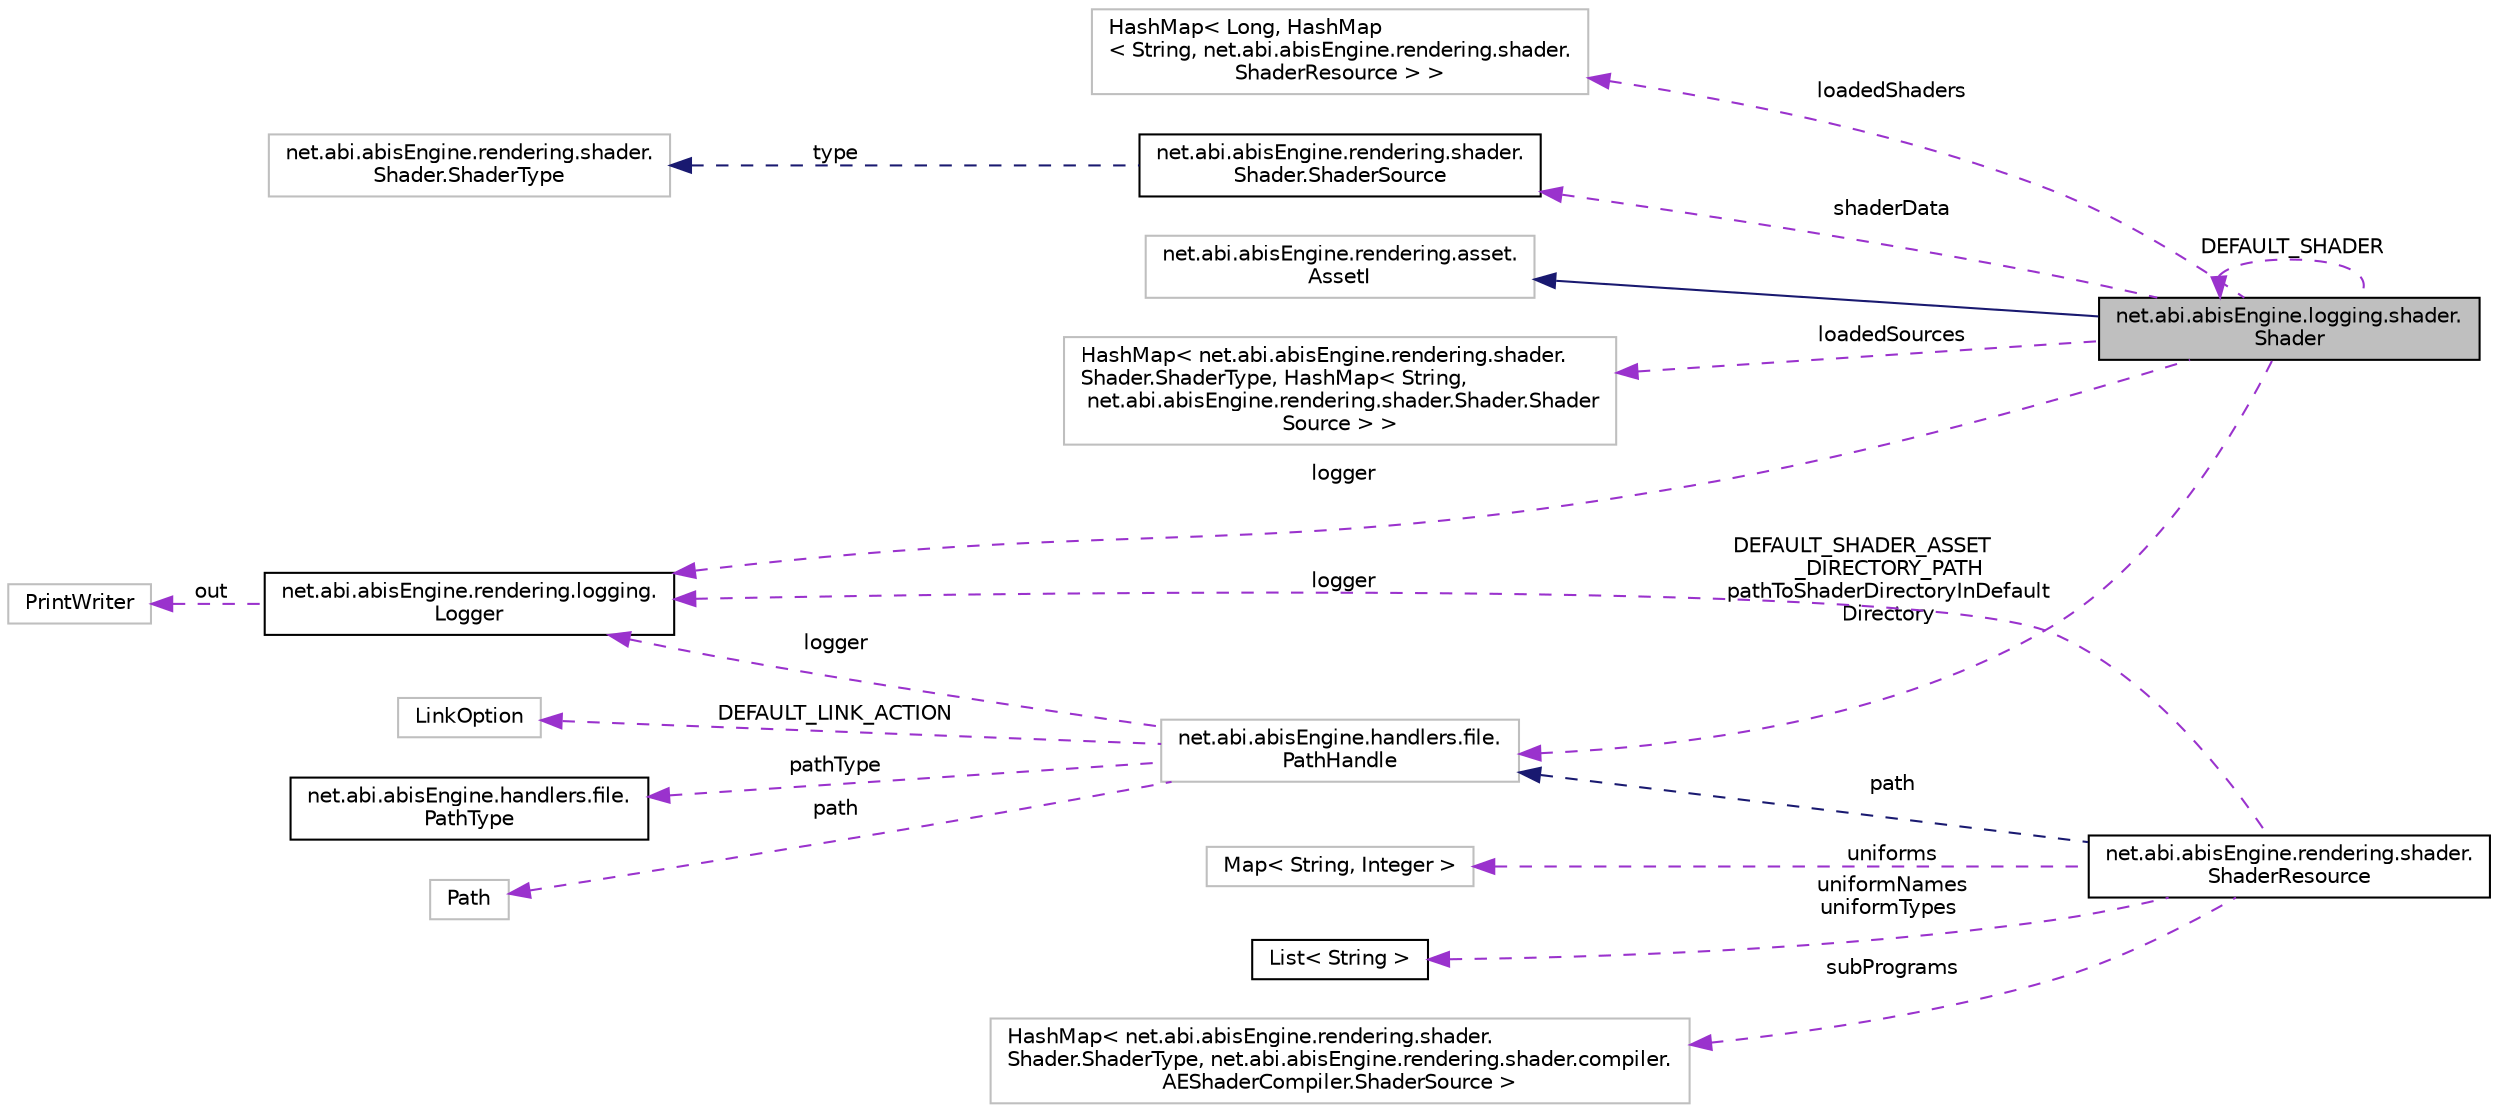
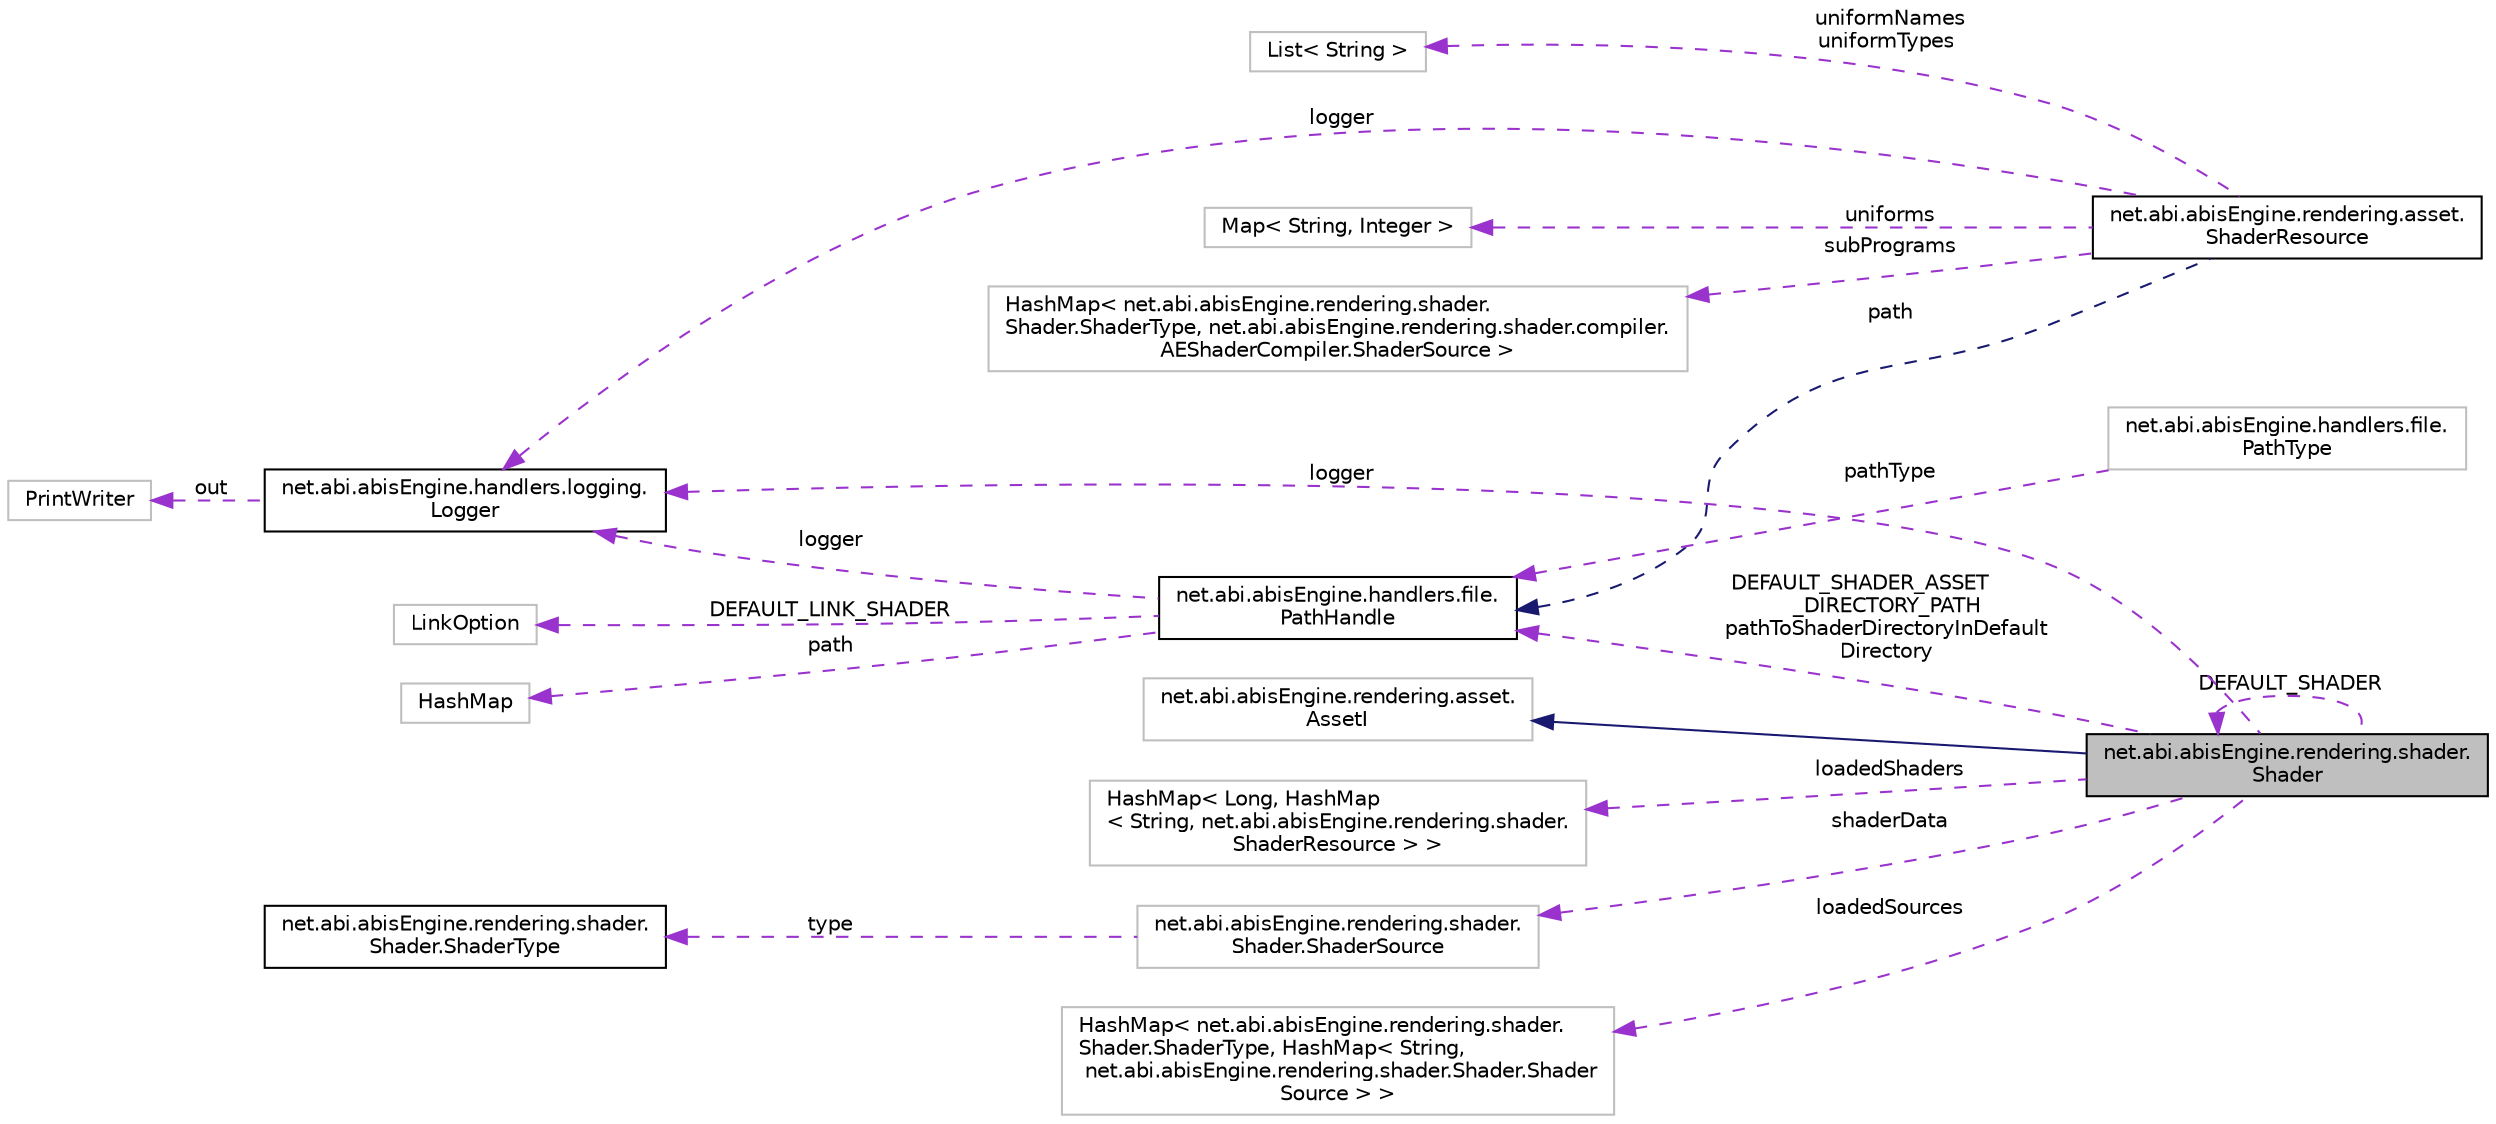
node "net.abi.abisEngine.rendering.shader. Shader.ShaderType": color grey75 -> black
edge "net.abi.abisEngine.rendering.shader. Shader.ShaderSource" -> "net.abi.abisEngine.rendering.shader. Shader.ShaderType": color midnightblue -> darkorchid3
node "net.abi.abisEngine.rendering.shader. Shader.ShaderSource": color black -> grey75
node "net.abi.abisEngine.logging.shader. Shader": label "net.abi.abisEngine.logging.shader. Shader" -> "net.abi.abisEngine.rendering.shader. Shader"
node "net.abi.abisEngine.rendering.logging. Logger": label "net.abi.abisEngine.rendering.logging. Logger" -> "net.abi.abisEngine.handlers.logging. Logger"
edge "net.abi.abisEngine.handlers.file. PathHandle" -> "LinkOption": label " DEFAULT_LINK_ACTION" -> " DEFAULT_LINK_SHADER"
node "net.abi.abisEngine.handlers.file. PathHandle": color grey75 -> black
edge "net.abi.abisEngine.handlers.file. PathHandle" -> "net.abi.abisEngine.handlers.file. PathType": reversed
node "net.abi.abisEngine.handlers.file. PathType": color black -> grey75
node "net.abi.abisEngine.rendering.shader. ShaderResource": label "net.abi.abisEngine.rendering.shader. ShaderResource" -> "net.abi.abisEngine.rendering.asset. ShaderResource"
node "Path": label "Path" -> "HashMap"
node "List< String >": color black -> grey75
